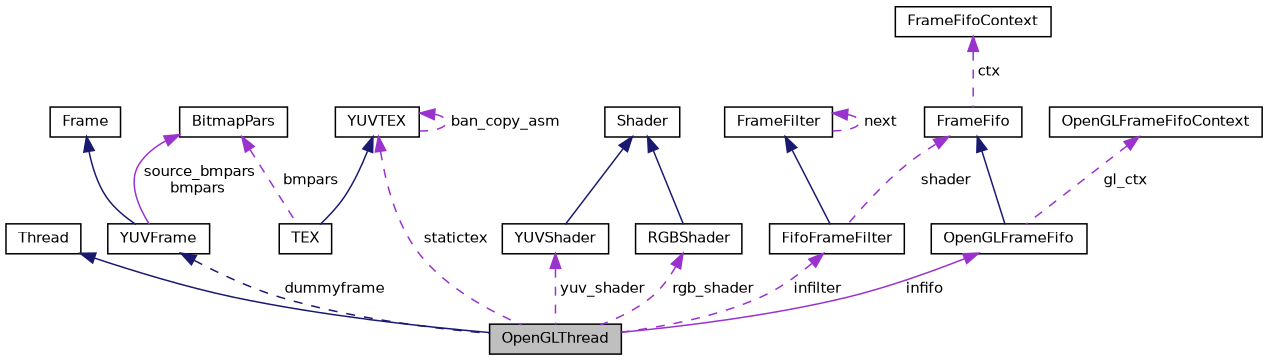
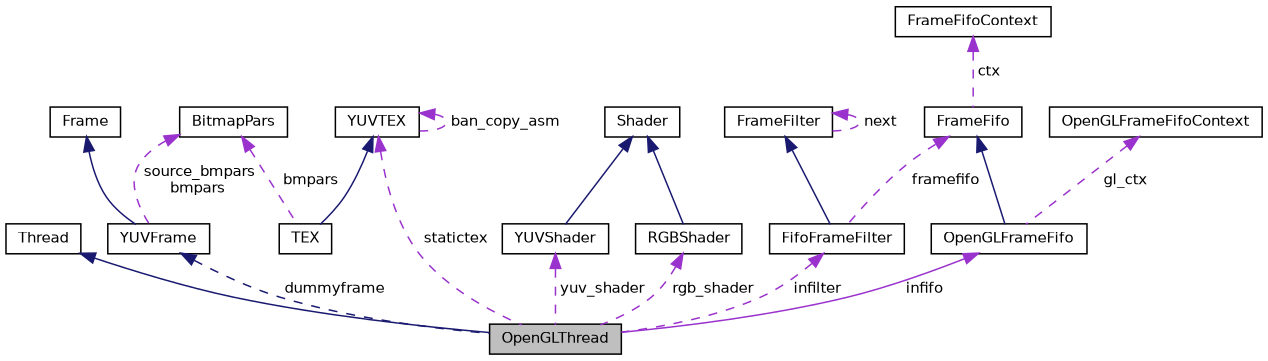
edge "YUVFrame" -> "BitmapPars": style solid -> dashed
edge "FifoFrameFilter" -> "FrameFifo": label " shader" -> " framefifo"
